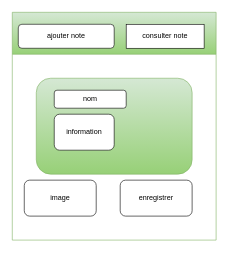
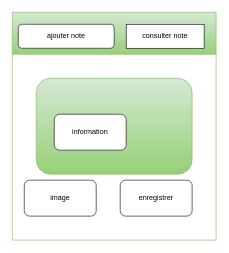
node "nom": removed
node "information": size 60x36 -> 72x36
